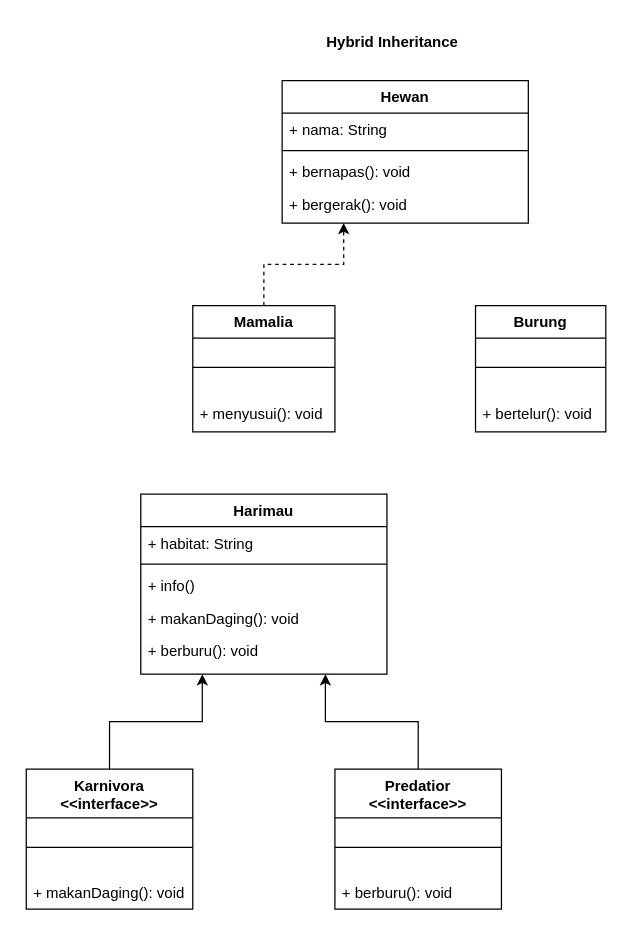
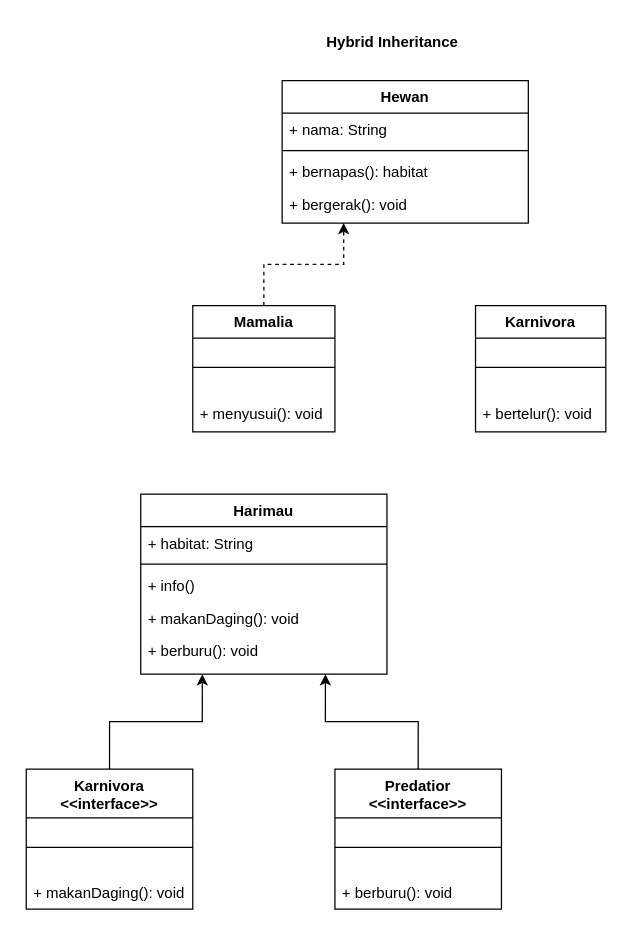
node "+ bernapas(): void": label "+ bernapas(): void" -> "+ bernapas(): habitat"
node "Burung": label "Burung" -> "Karnivora"
